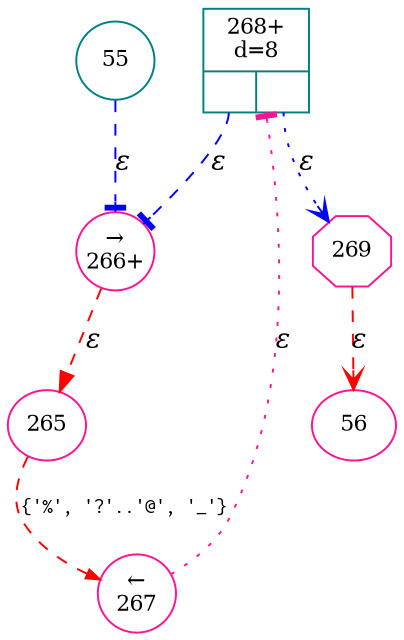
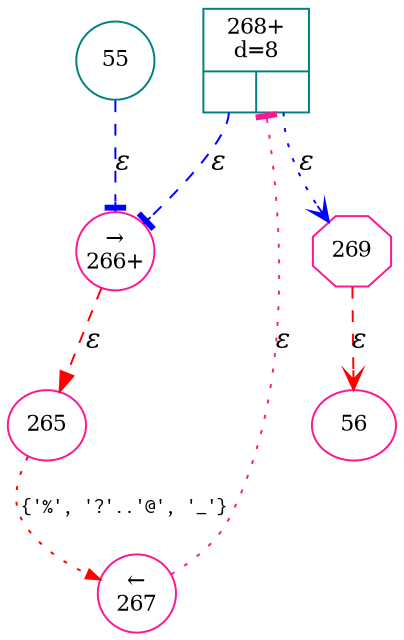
edge "265" -> "← 267": style dashed -> dotted
